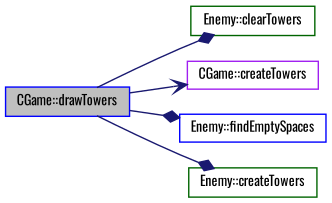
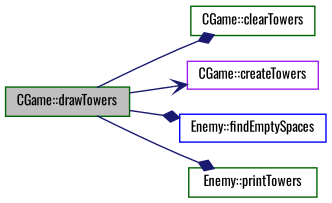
node "Enemy::clearTowers": label "Enemy::clearTowers" -> "CGame::clearTowers"
node "CGame::drawTowers": color blue -> darkgreen
node "Enemy::createTowers": label "Enemy::createTowers" -> "Enemy::printTowers"
